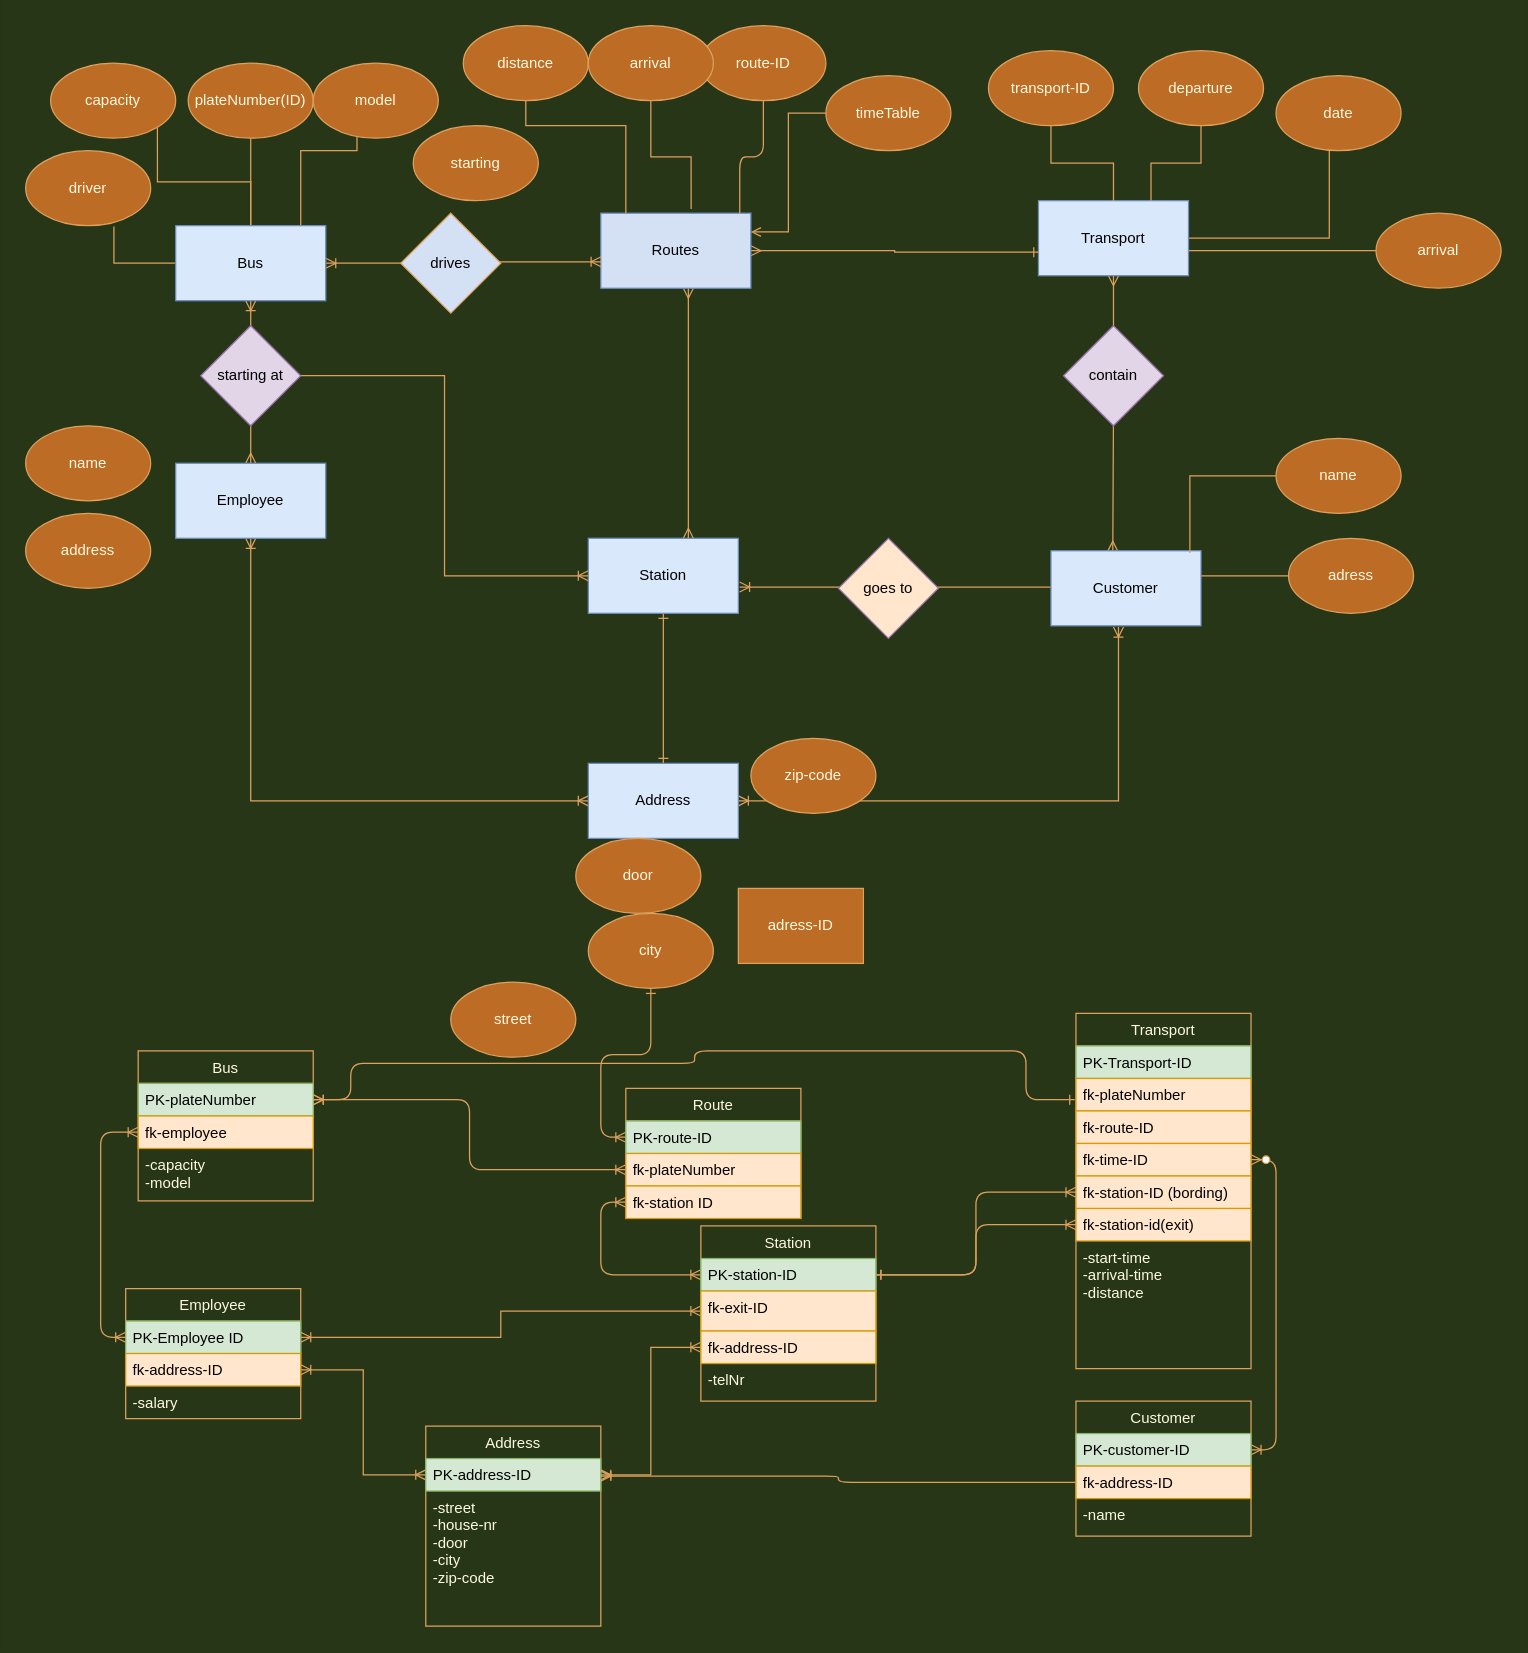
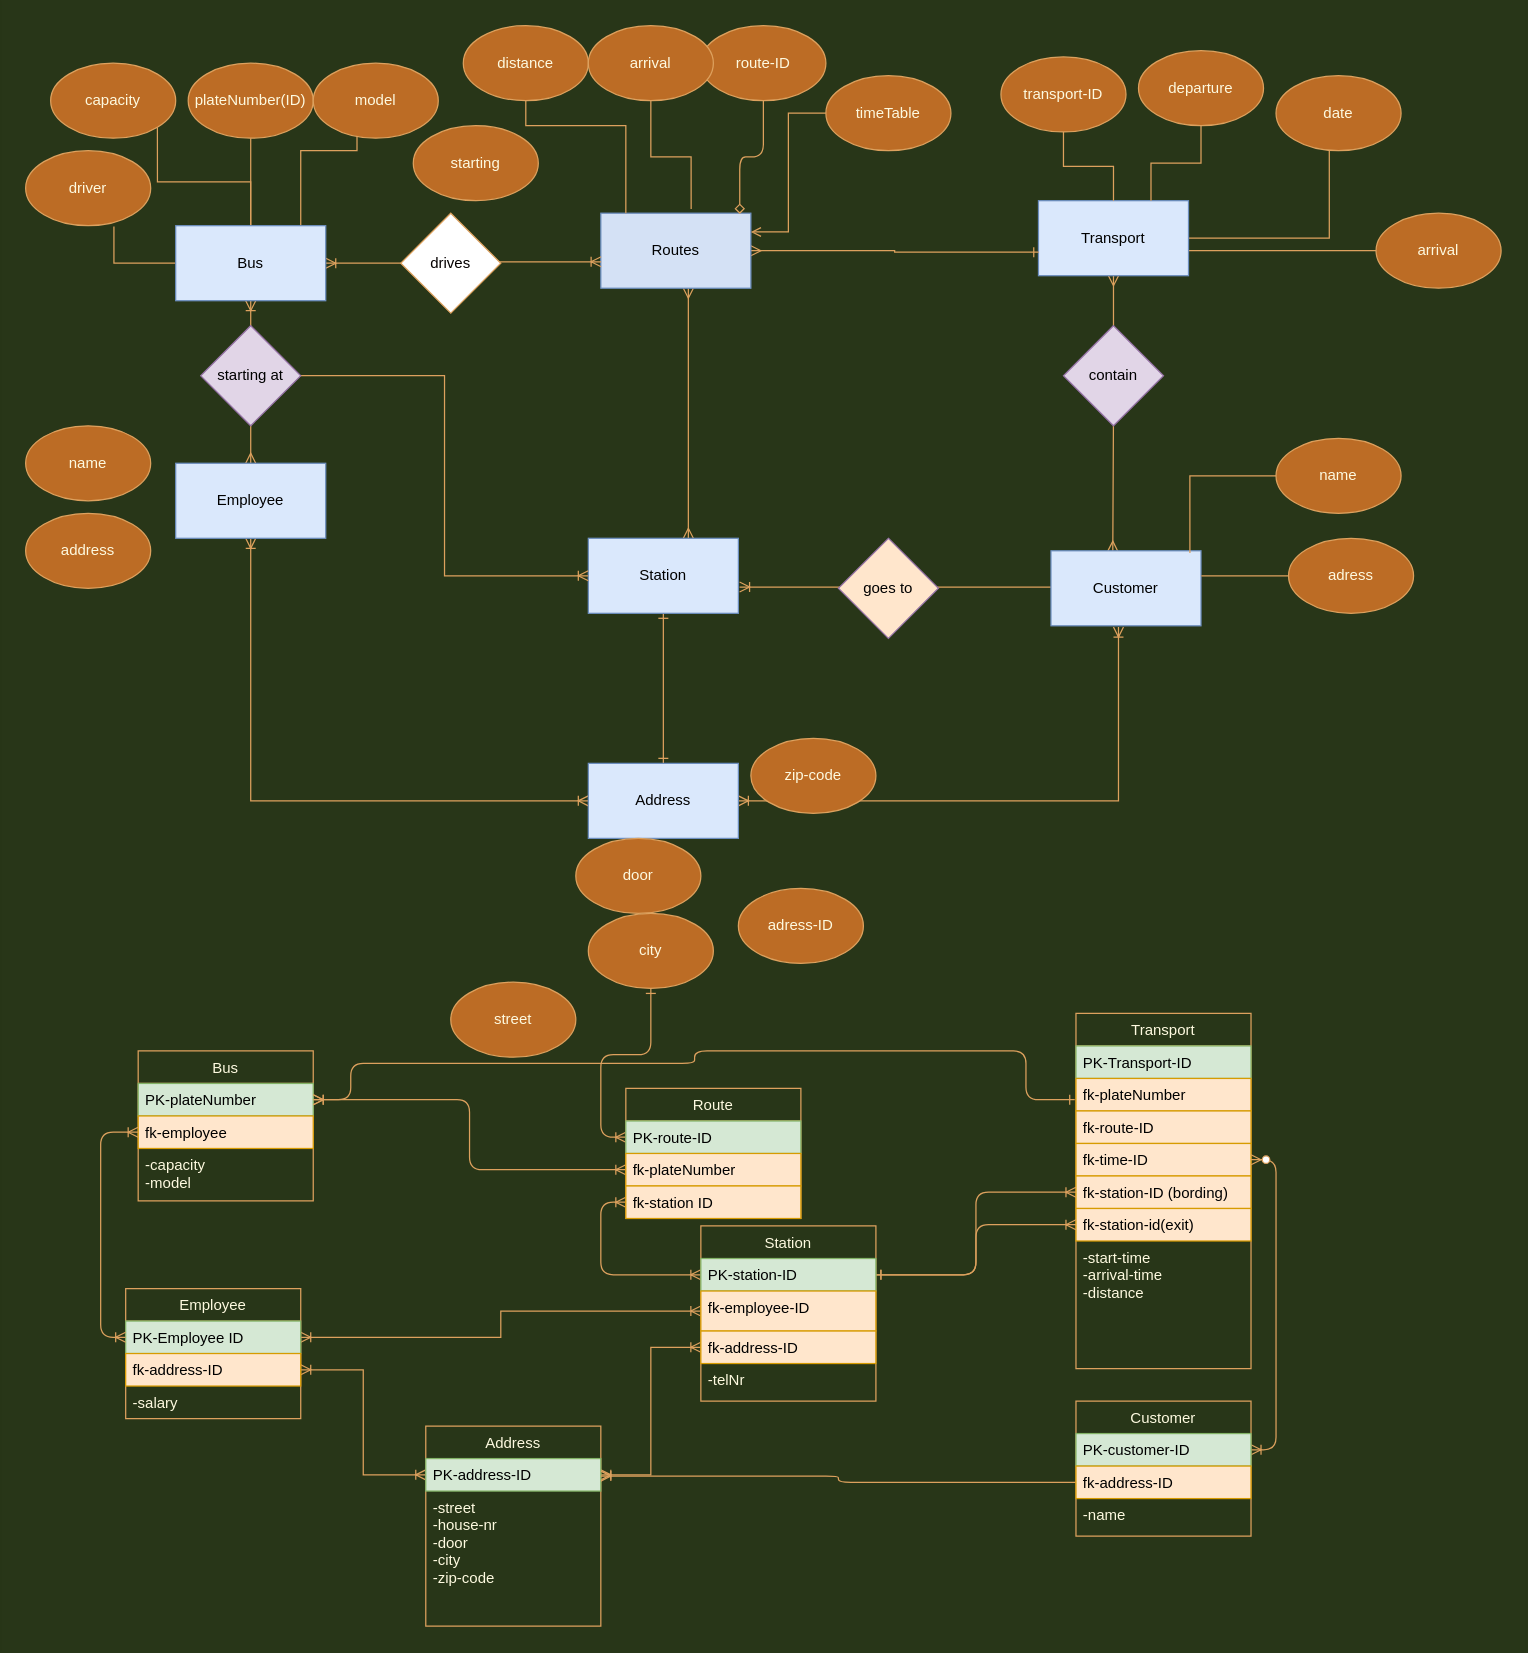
node "transport-ID": moved (1051, 88) -> (1063, 94)
edge "route-ID" -- "Routes": arrowhead none -> diamond
node "drives": fillcolor #d4e1f5 -> #ffffff
node "adress-ID": shape rectangle -> ellipse
node "fk-exit-ID": label "fk-exit-ID" -> "fk-employee-ID"
